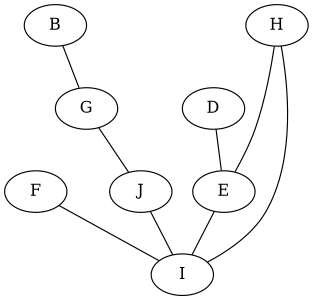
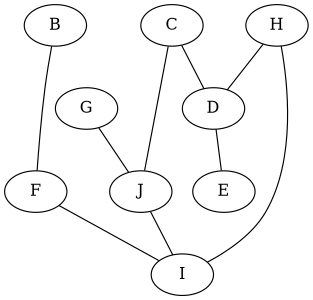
node "C": added
edge "B" -- "G": now "B" -- "F"
edge "H" -- "E": now "H" -- "D"
edge "E" -- "I": removed
